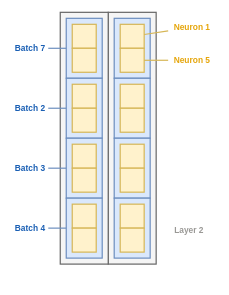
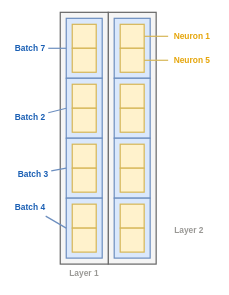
node "Neuron 1": moved (192, 27) -> (192, 36)
node "Batch 2": moved (30, 108) -> (30, 117)
node "Batch 3": moved (30, 168) -> (33, 174)
node "Batch 4": moved (30, 228) -> (30, 207)
node "Layer 1": added
